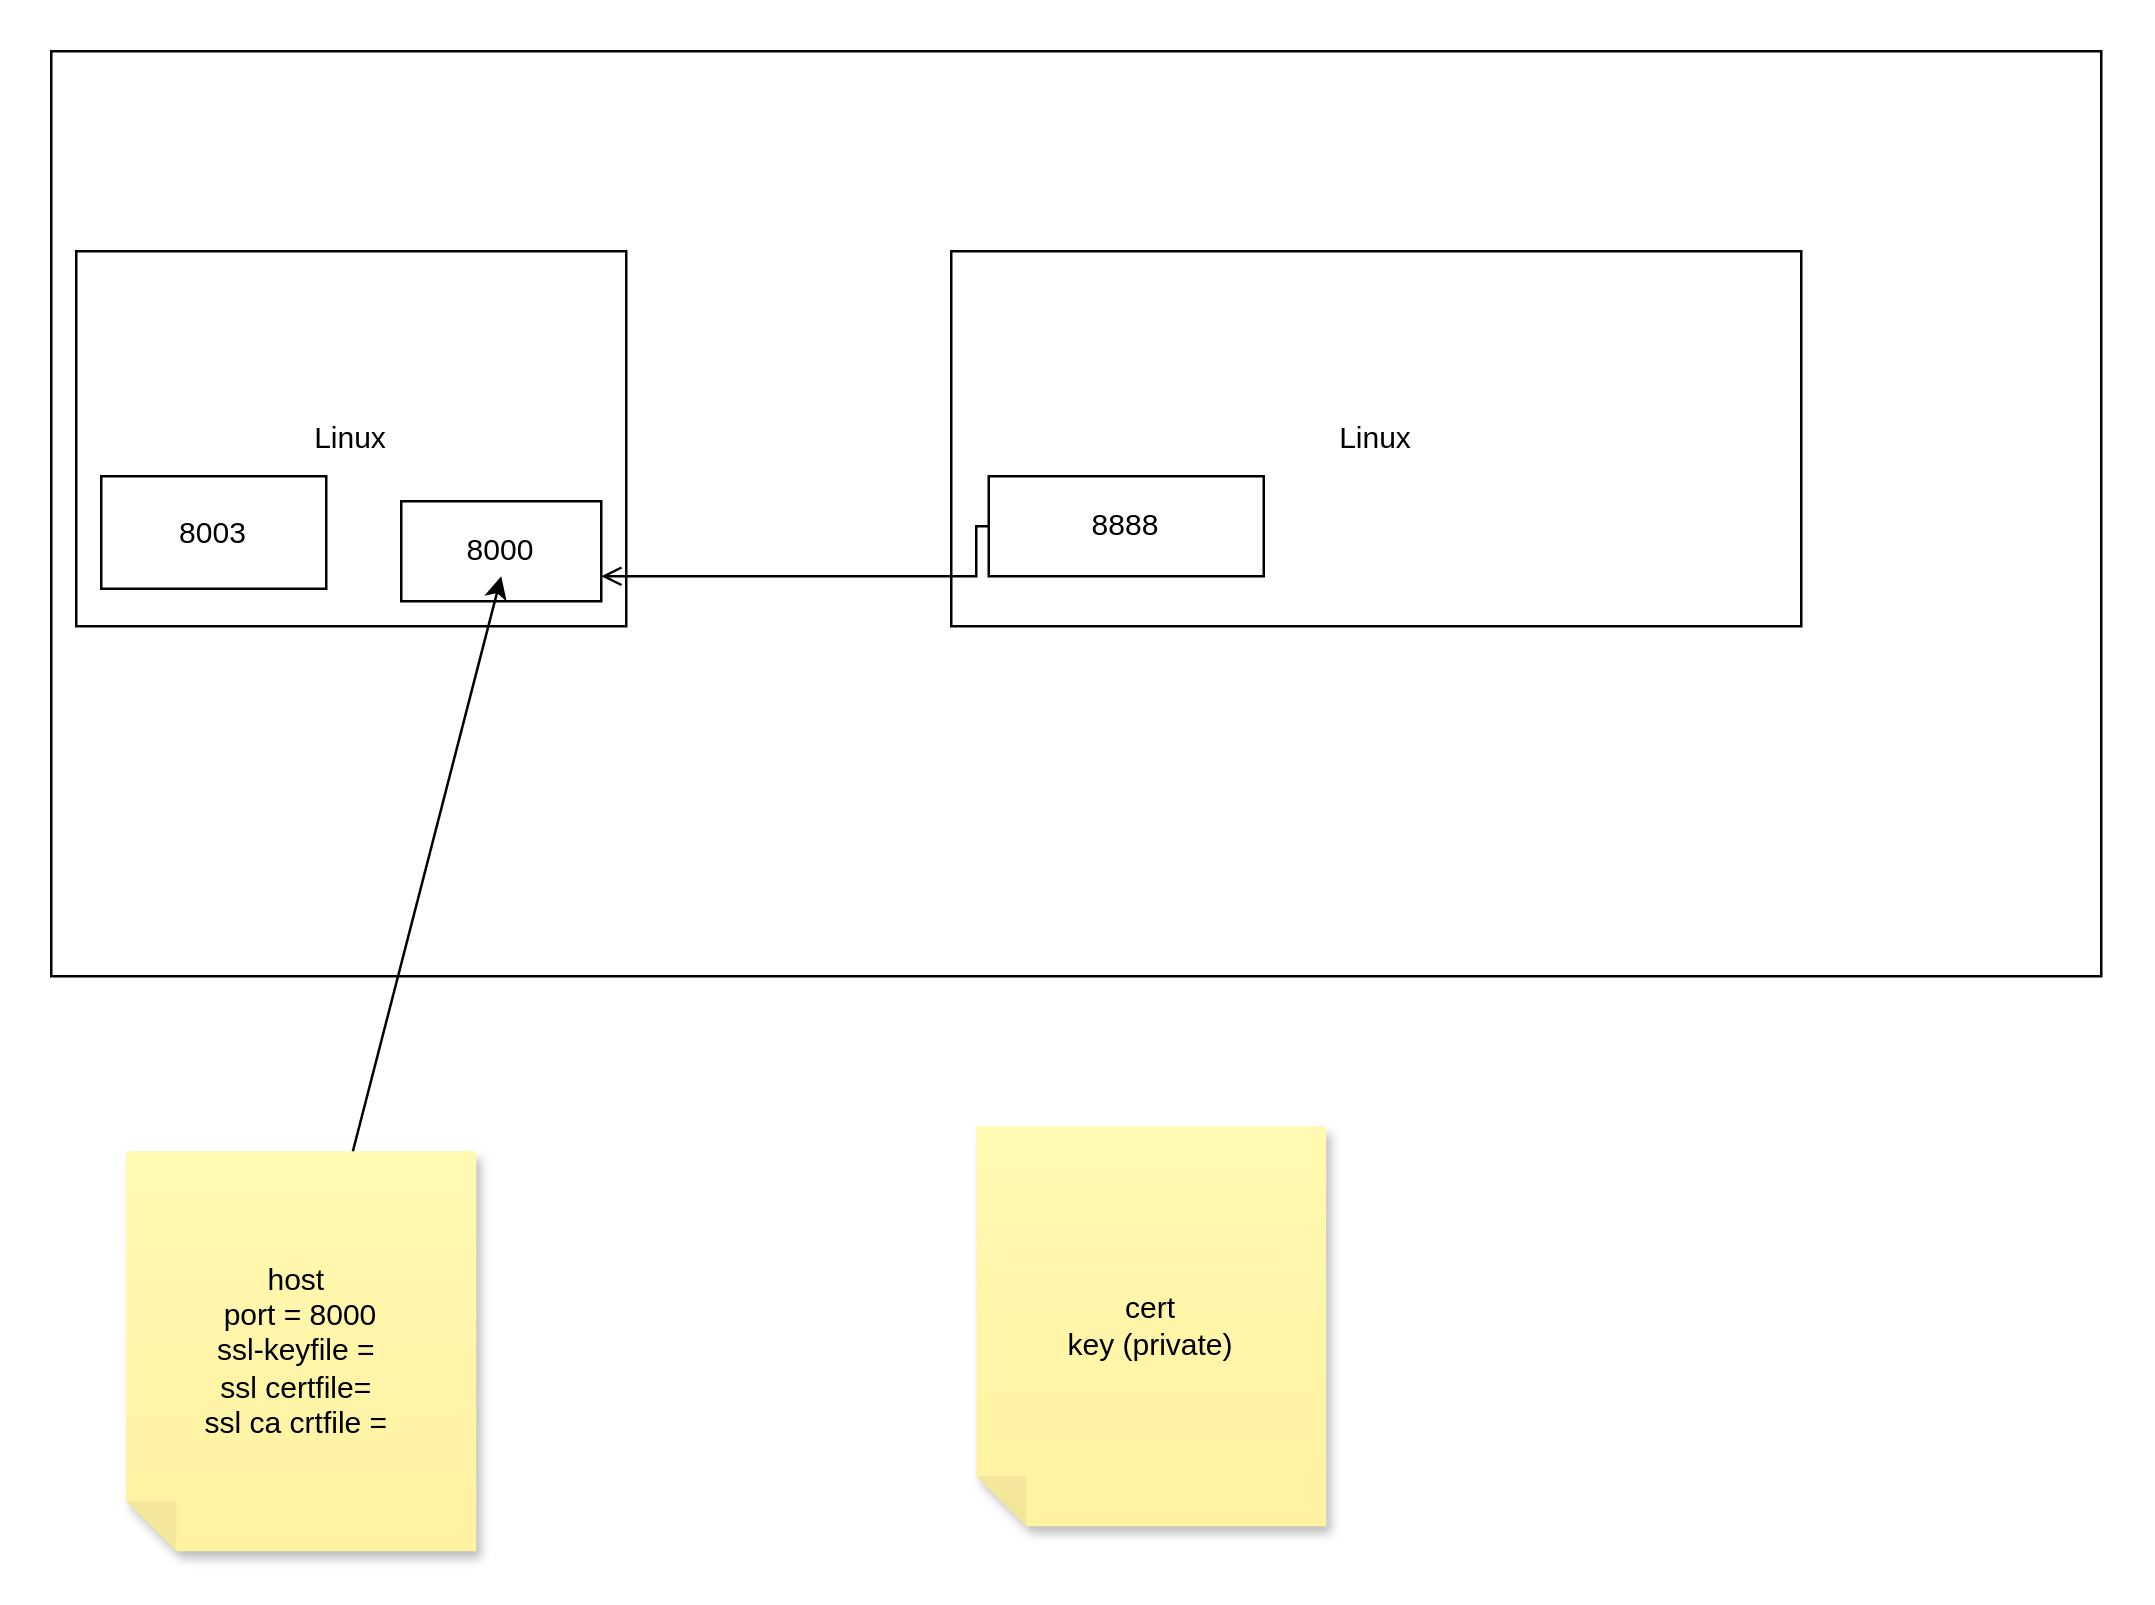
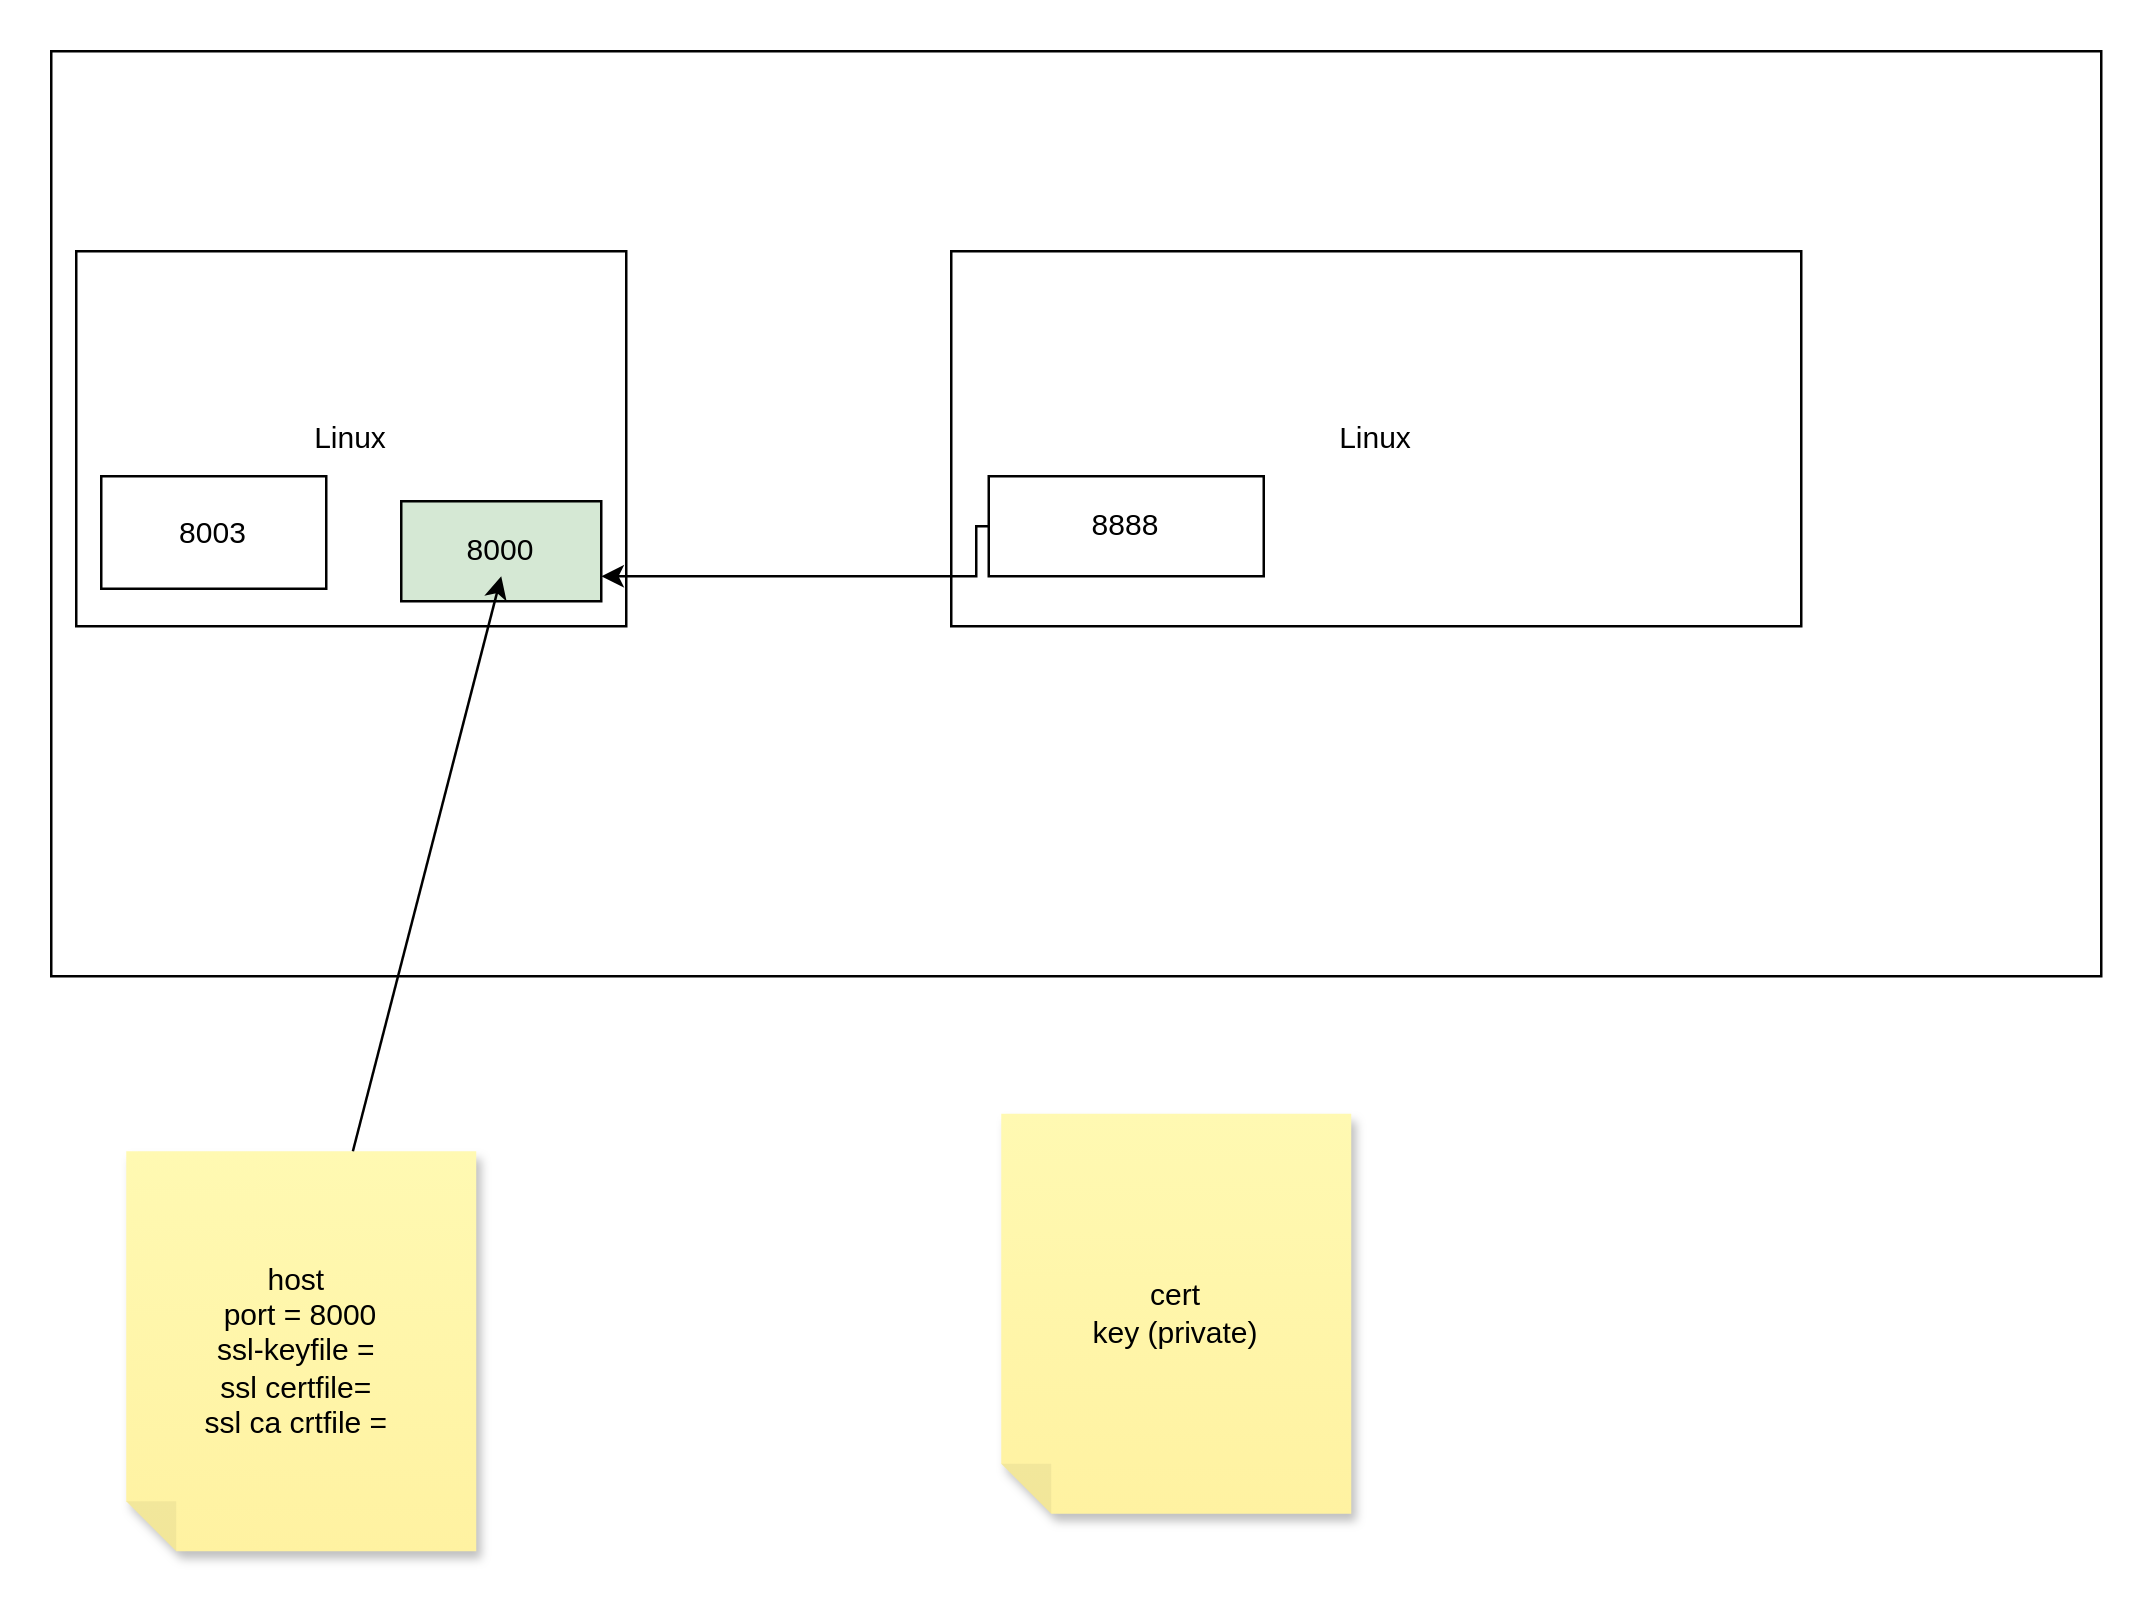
node "8000": fillcolor #ffffff -> #d5e8d4
edge "8888" -> "8000": arrowhead open -> classic
node "cert key (private)": moved (1151, 1326) -> (1176, 1314)
